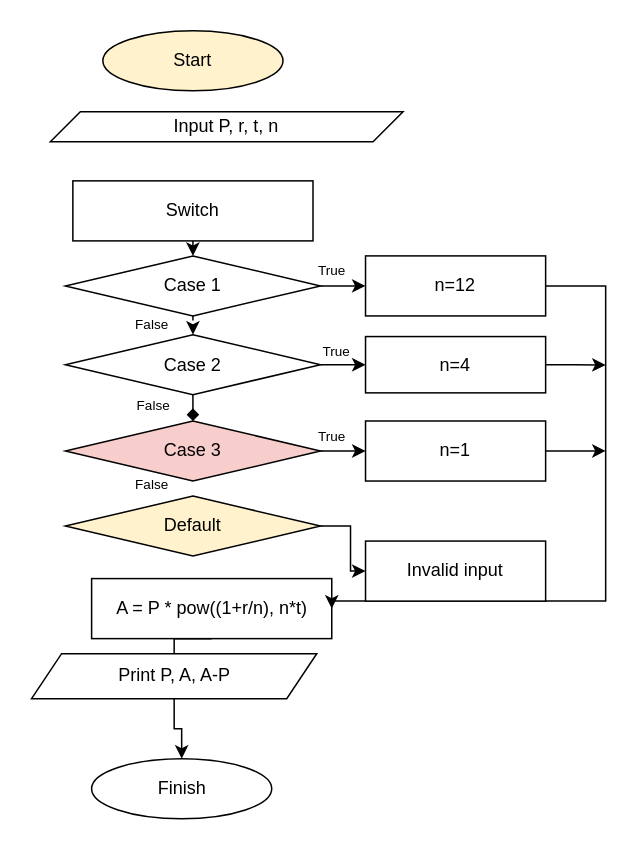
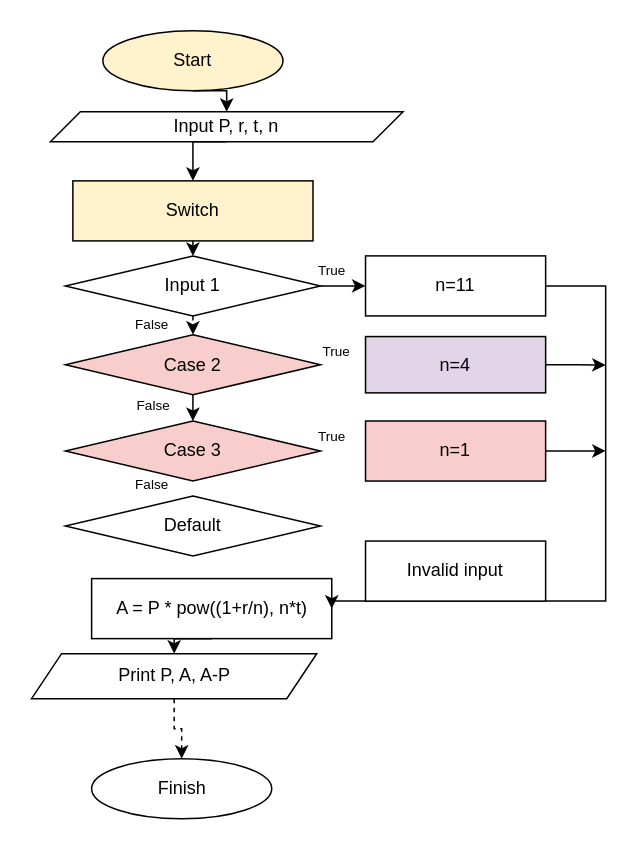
edge "Start" -> "Input P, r, t, n": added
edge "Input P, r, t, n" -> "Switch": added
node "Switch": fillcolor #ffffff -> #fff2cc
node "Case 1": label "Case 1" -> "Input 1"
node "n=12": label "n=12" -> "n=11"
node "Case 2": fillcolor #ffffff -> #f8cecc
edge "Case 2" -> "n=4": removed
node "n=4": fillcolor #ffffff -> #e1d5e7
edge "Case 2" -> "Case 3": arrowhead diamond -> classic
edge "Case 3" -> "n=1": removed
node "n=1": fillcolor #ffffff -> #f8cecc
node "Default": fillcolor #fff2cc -> #ffffff
edge "Default" -> "Invalid input": removed
edge "A = P * pow((1+r/n), n*t)" -- "Print P, A, A-P": arrowhead none -> classic
edge "Print P, A, A-P" -> "Finish": style solid -> dashed
